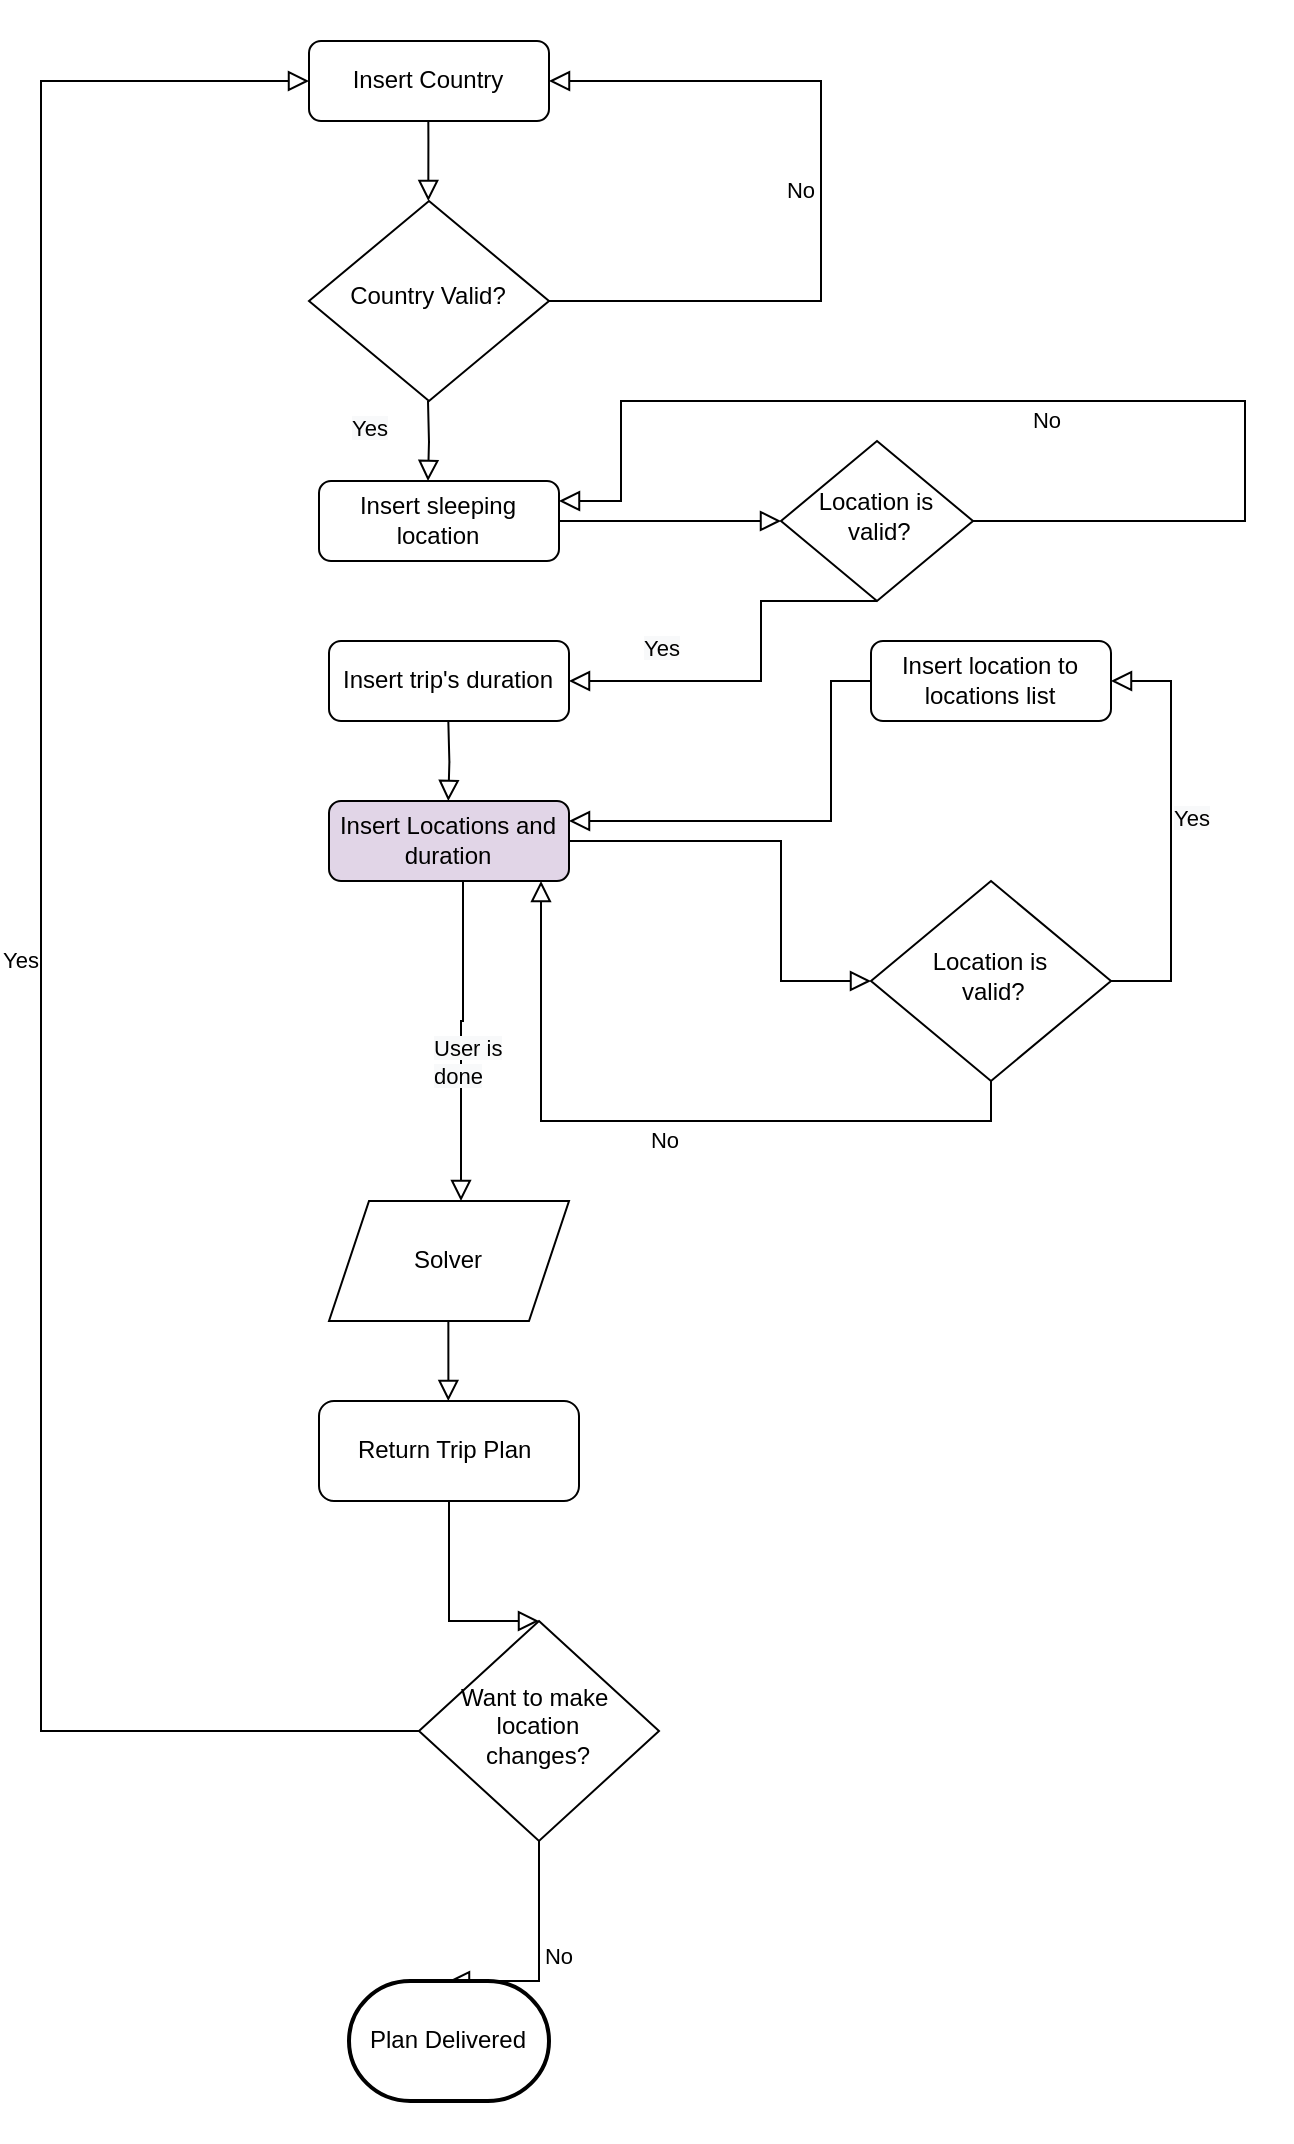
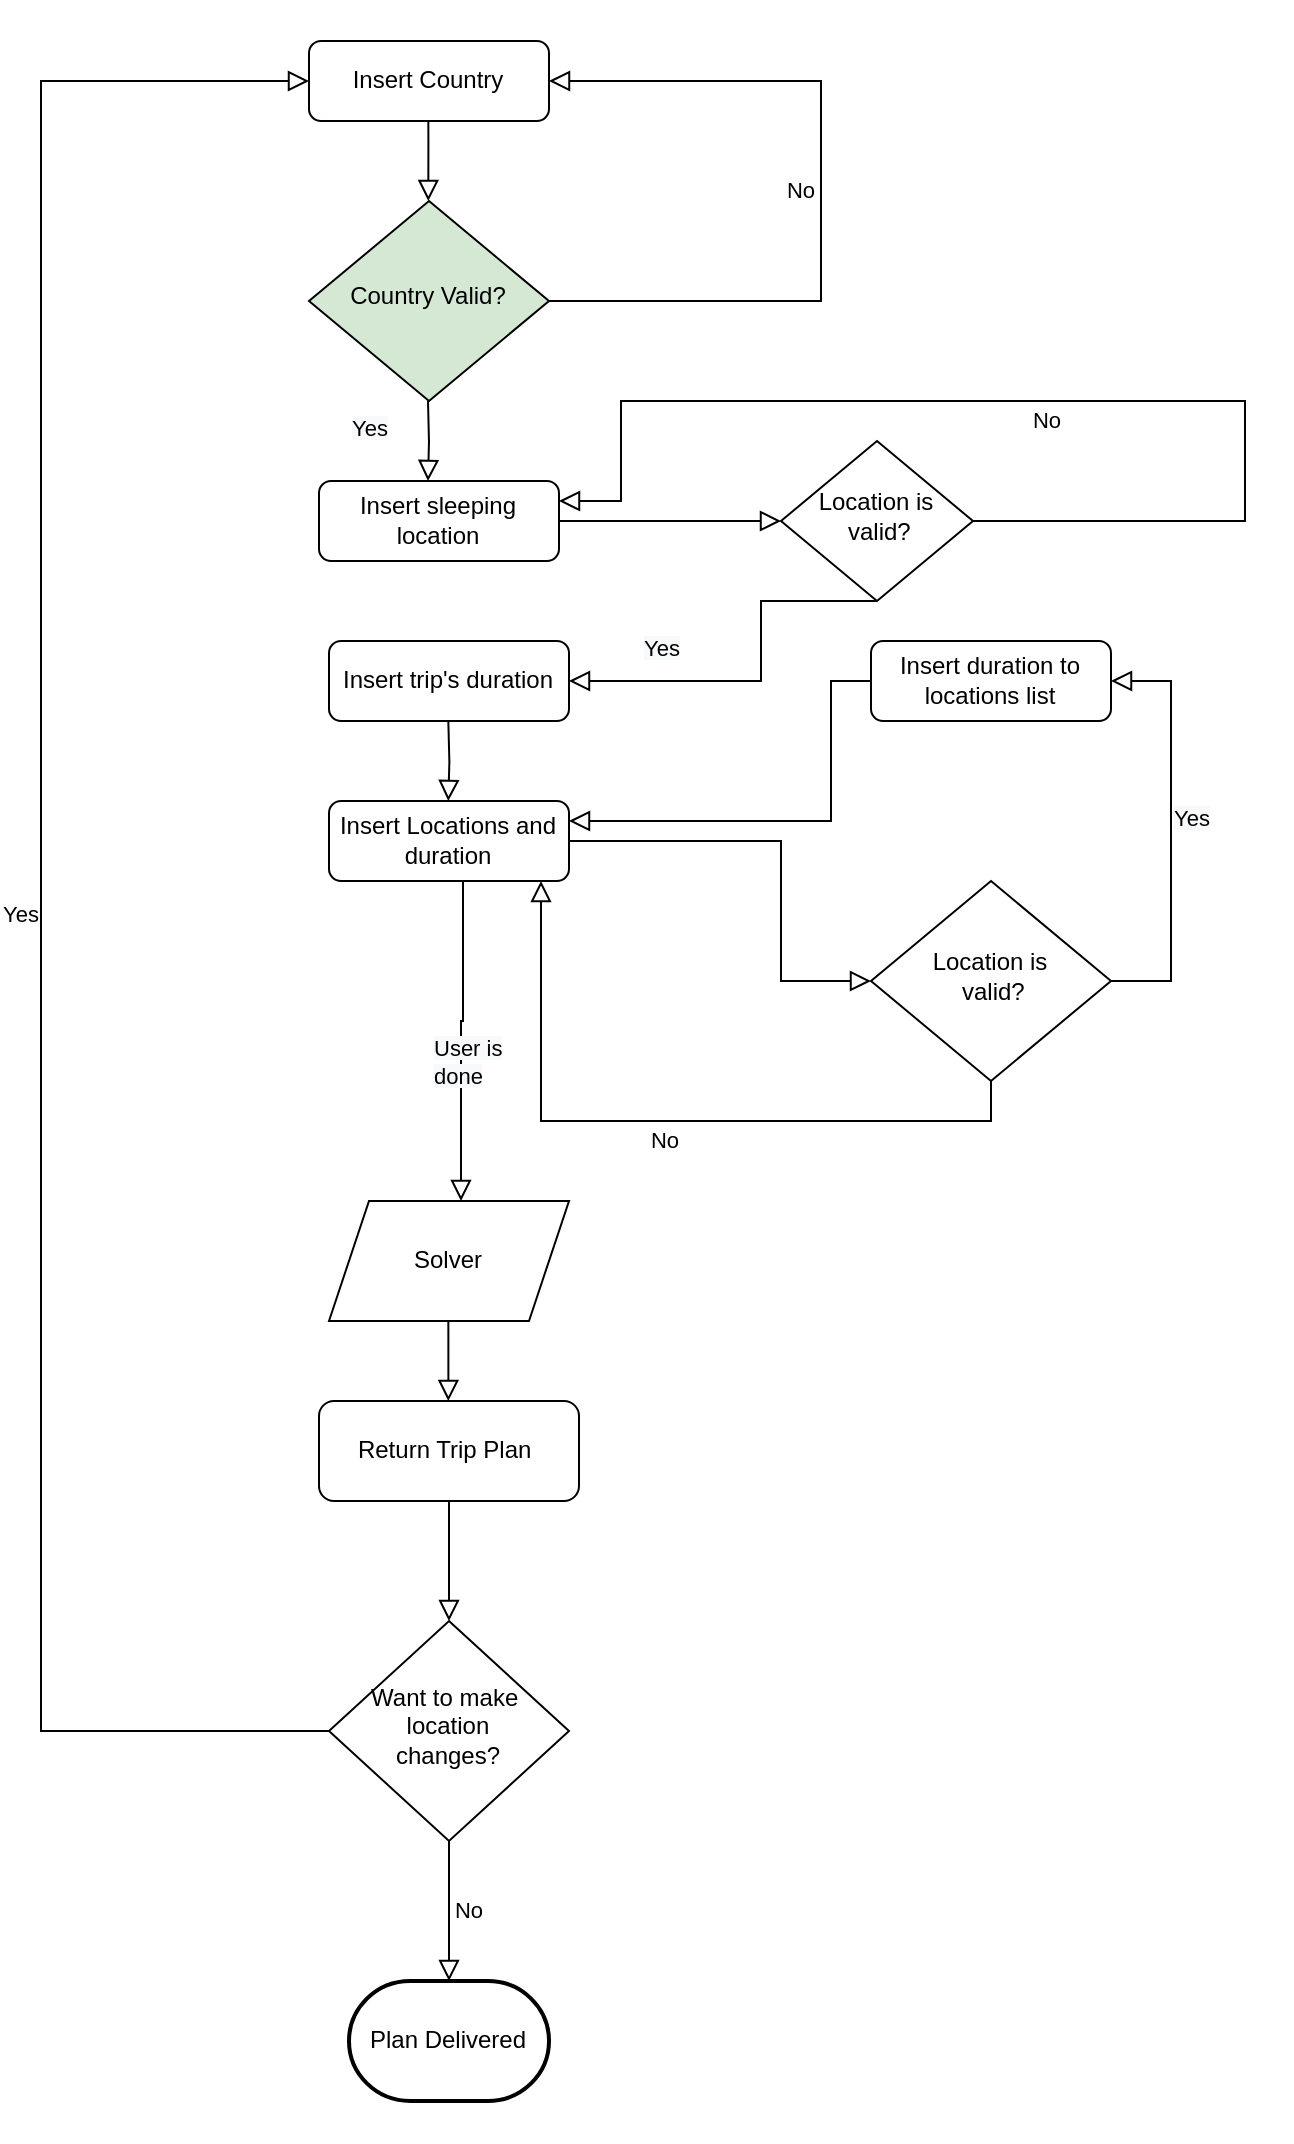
node "Country Valid?": fillcolor #ffffff -> #d5e8d4
node "Insert location to locations list": label "Insert location to locations list" -> "Insert duration to locations list"
node "Insert Locations and duration": fillcolor #e1d5e7 -> #ffffff
node "Want to make location changes?": moved (539, 1731) -> (449, 1731)
